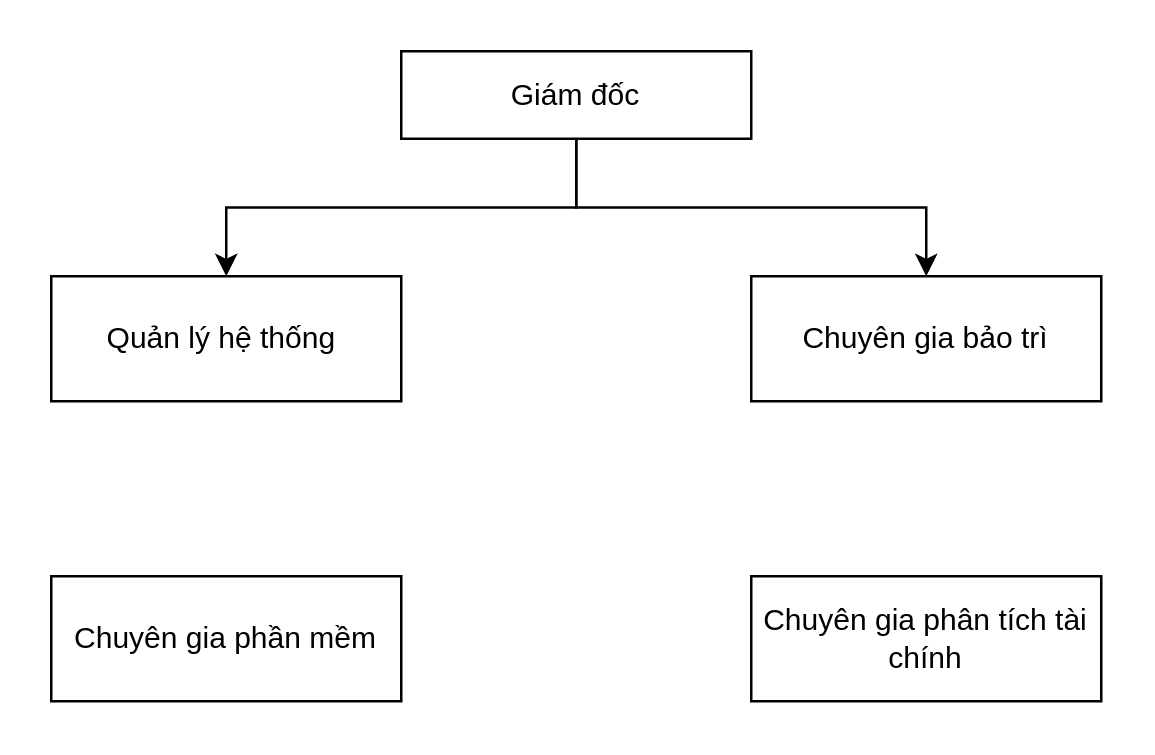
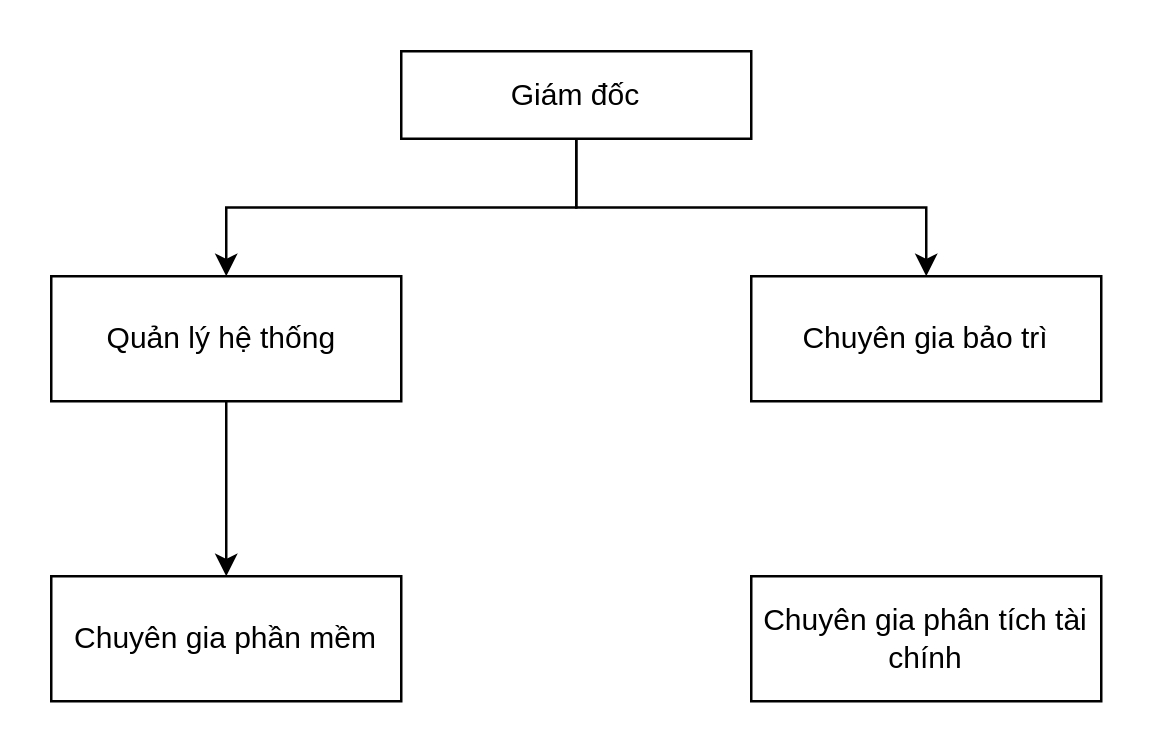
edge "Quản lý hệ thống" -> "Chuyên gia phần mềm": added
